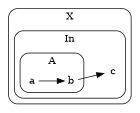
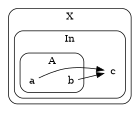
edge "a" -> "b": now "a" -> "c"
